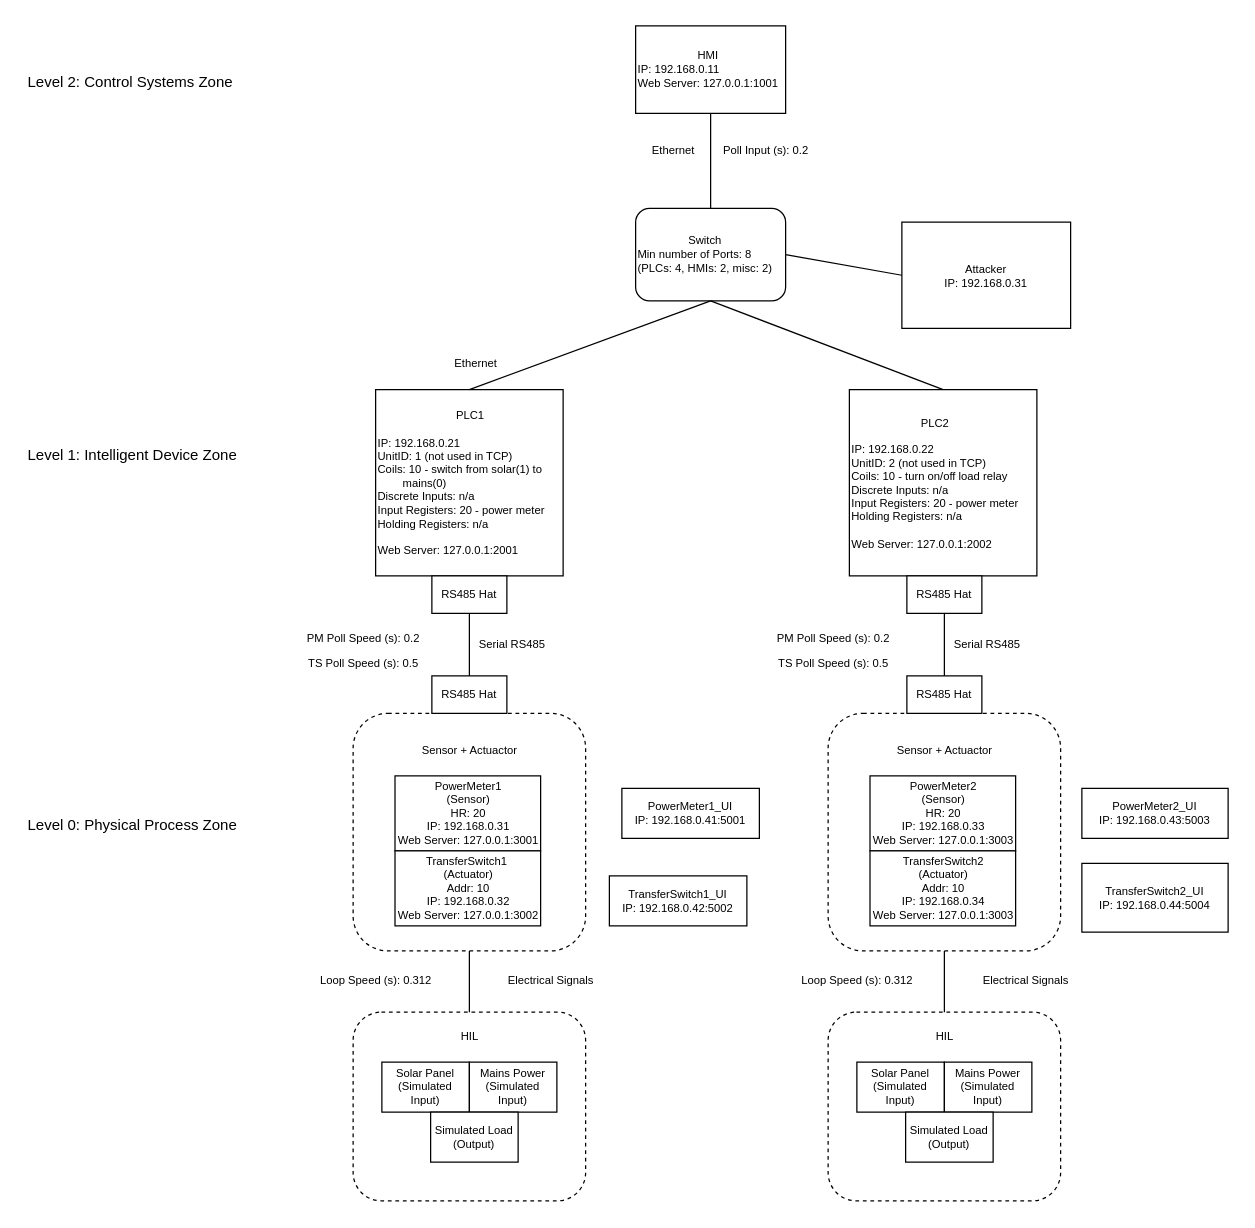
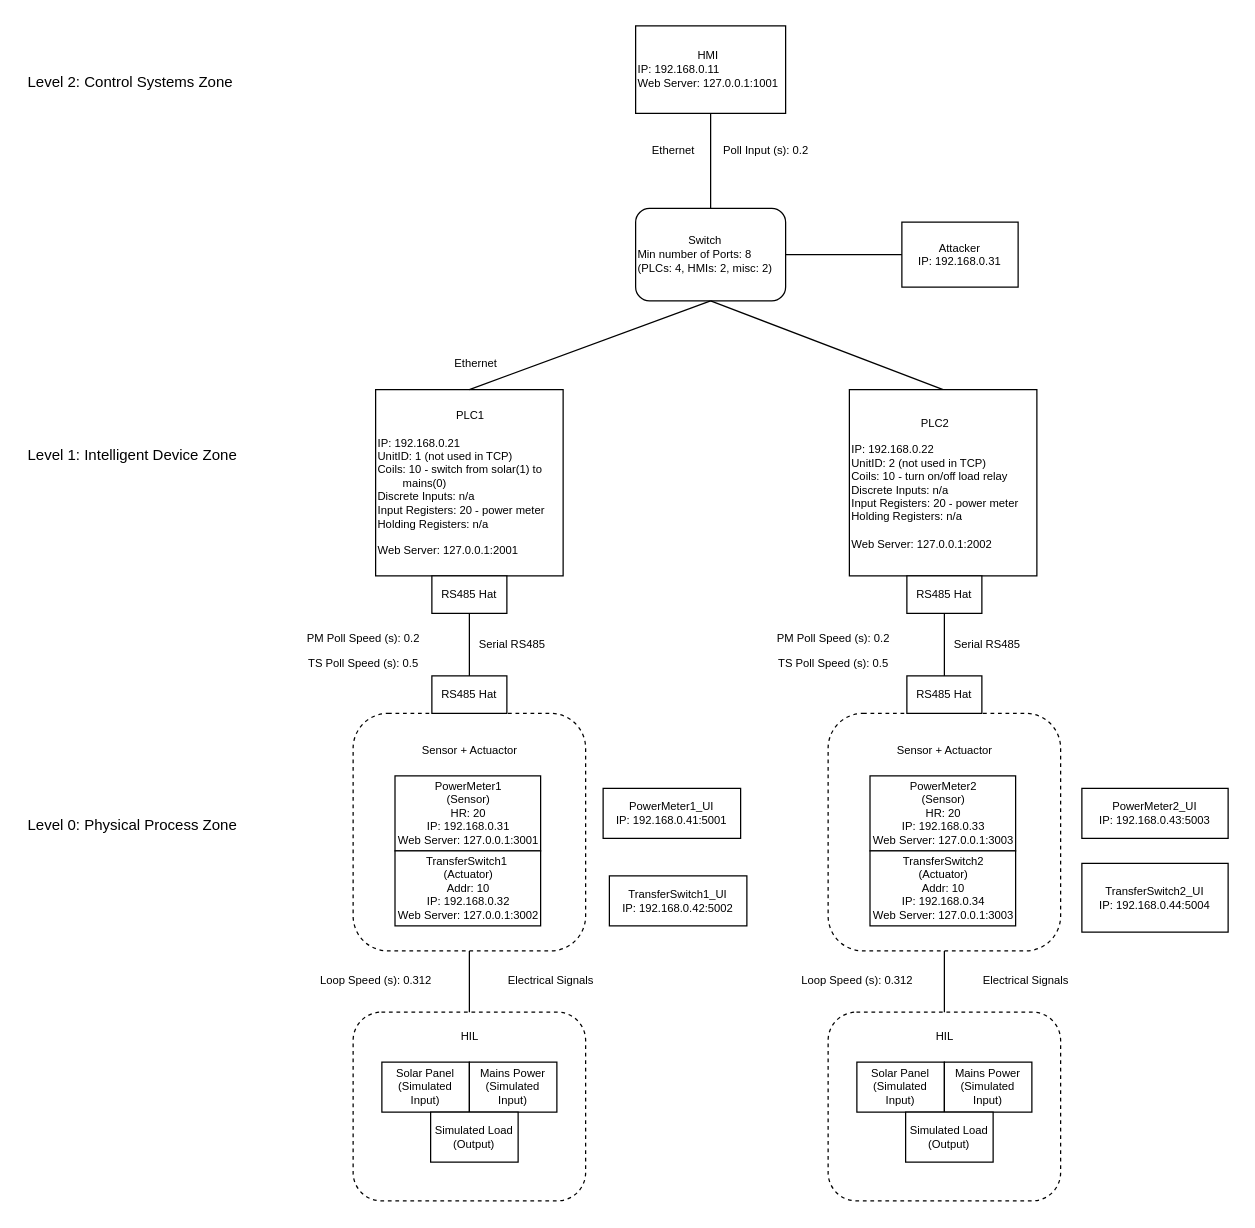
node "Attacker IP: 192.168.0.31": size 169x106 -> 116x65
node "PowerMeter1_UI IP: 192.168.0.41:5001": moved (691, 813) -> (672, 813)
